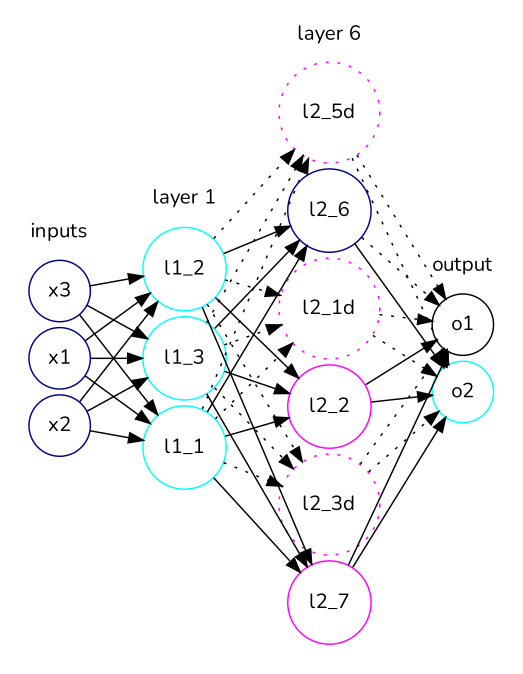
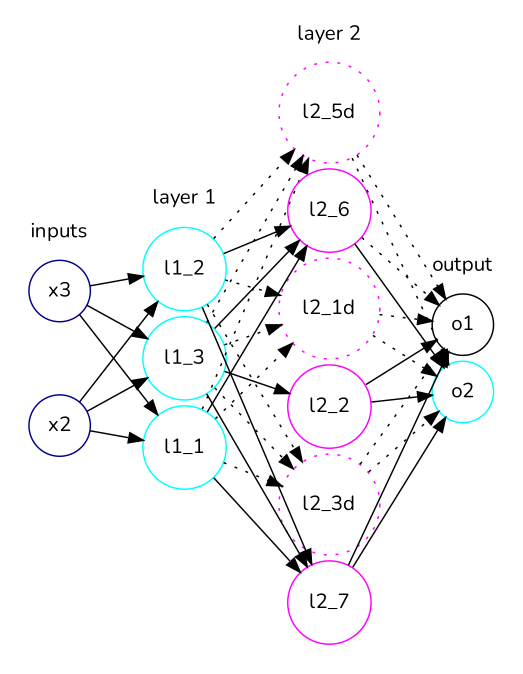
cluster "layer 6": label "layer 6" -> "layer 2"
node "l2_6": color blue4 -> magenta
edge "l1_2" -> "l2_2": removed
node "x1": removed
edge "l1_1" -> "l2_2": removed
